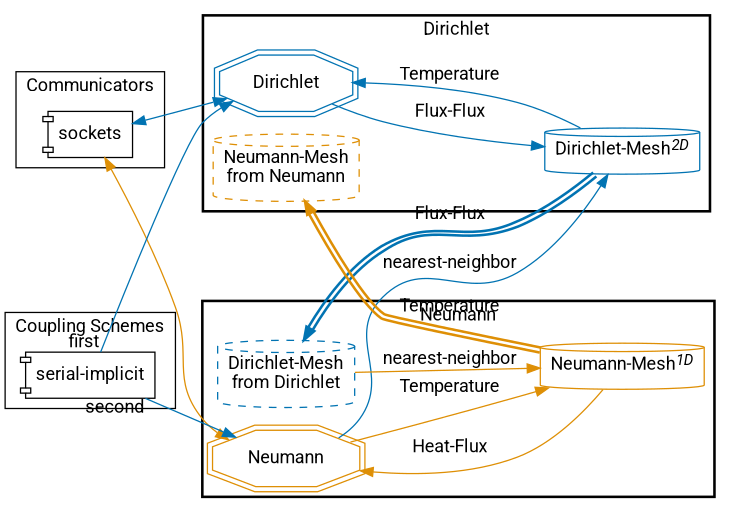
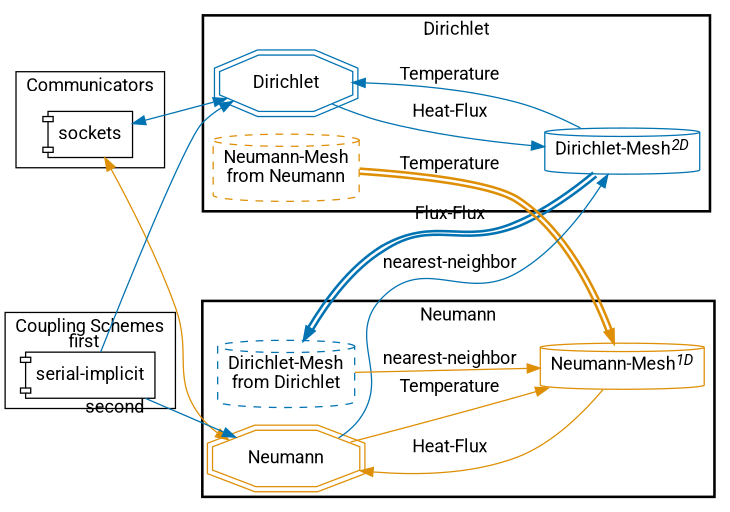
edge "Dirichlet" -> "Dirichlet-Mesh": label "Flux-Flux" -> "Heat-Flux"
edge "Neumann-Mesh" -> "Neumann-Mesh from Neumann": reversed
